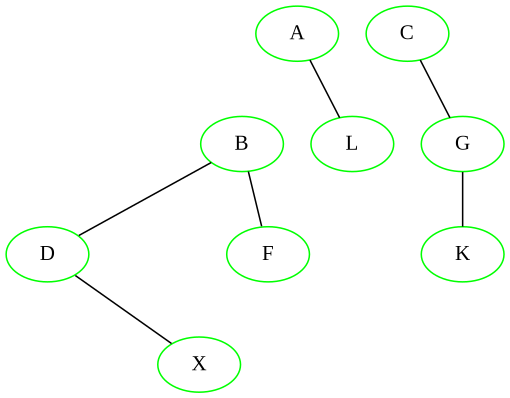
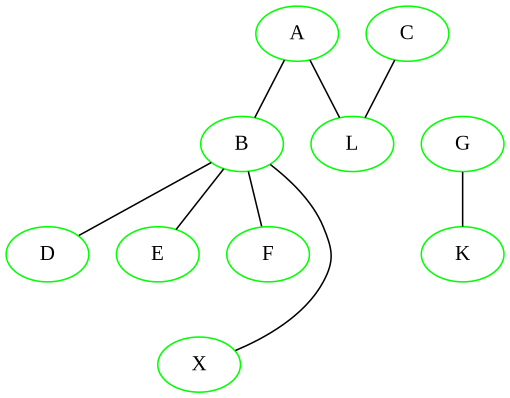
edge "A" -- "B": added
edge "C" -- "G": now "C" -- "L"
node "E": added
edge "D" -- "X": now "B" -- "X"
